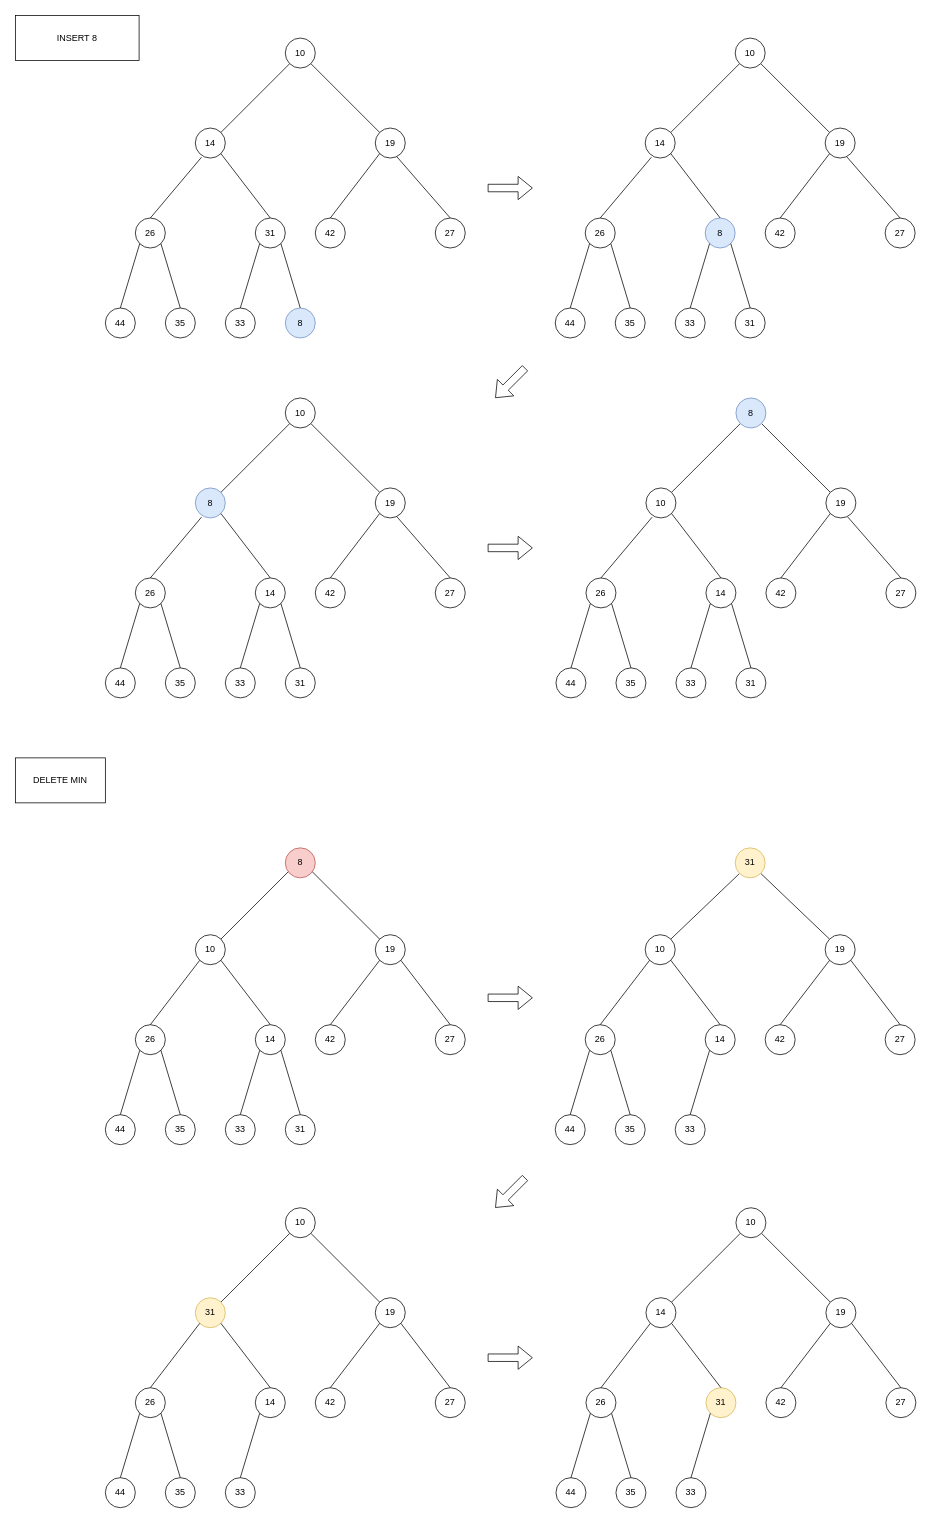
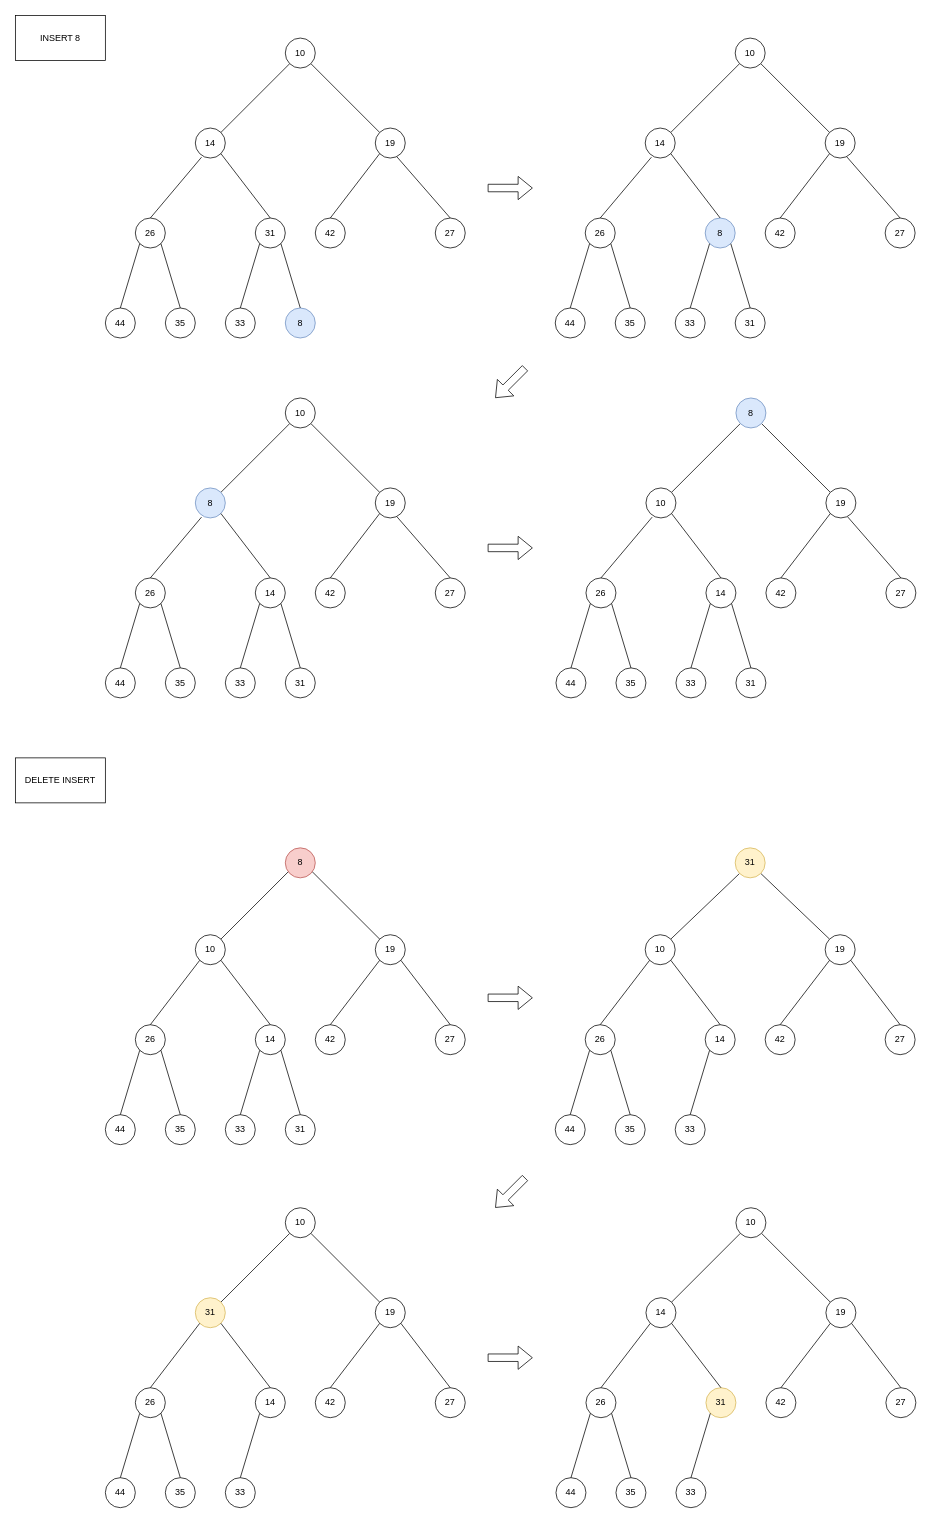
node "INSERT 8": size 124x45 -> 90x45
node "DELETE MIN": label "DELETE MIN" -> "DELETE INSERT"
